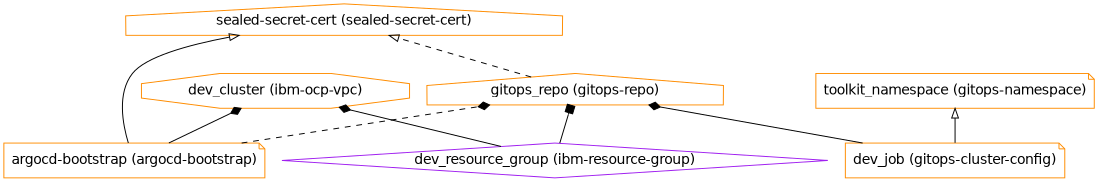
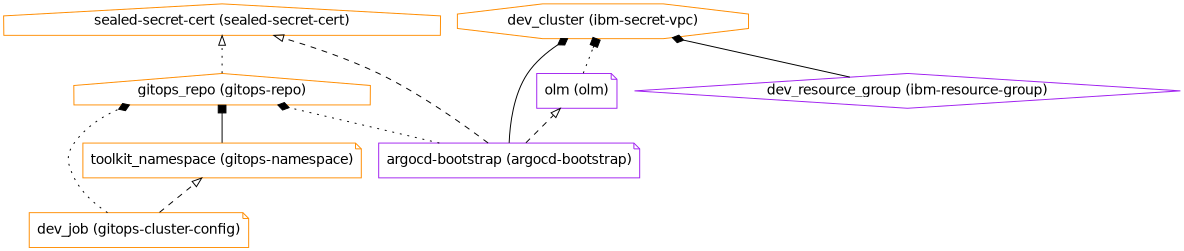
edge "gitops_repo (gitops-repo)" -> "sealed-secret-cert (sealed-secret-cert)": style dashed -> dotted
edge "argocd-bootstrap (argocd-bootstrap)" -> "sealed-secret-cert (sealed-secret-cert)": style solid -> dashed
node "dev_cluster (ibm-ocp-vpc)": label "dev_cluster (ibm-ocp-vpc)" -> "dev_cluster (ibm-secret-vpc)"
node "olm (olm)": added
edge "argocd-bootstrap (argocd-bootstrap)" -> "gitops_repo (gitops-repo)": style dashed -> dotted
edge "dev_job (gitops-cluster-config)" -> "gitops_repo (gitops-repo)": style solid -> dotted
edge "dev_resource_group (ibm-resource-group)" -> "gitops_repo (gitops-repo)": now "toolkit_namespace (gitops-namespace)" -> "gitops_repo (gitops-repo)"
edge "dev_job (gitops-cluster-config)" -> "toolkit_namespace (gitops-namespace)": style solid -> dashed
node "argocd-bootstrap (argocd-bootstrap)": color darkorange -> purple
